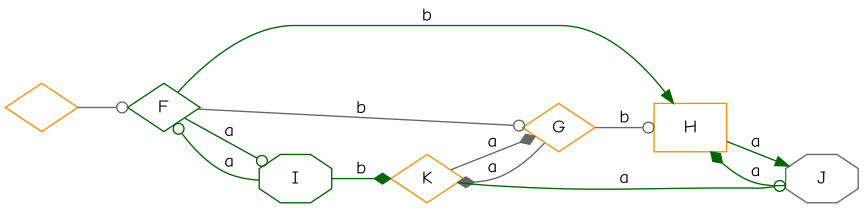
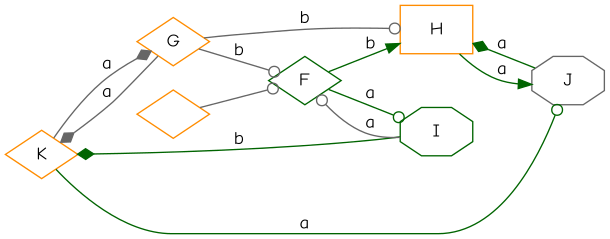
edge "F" -> "G": reversed
edge "I" -> "F": color darkgreen -> gray40
